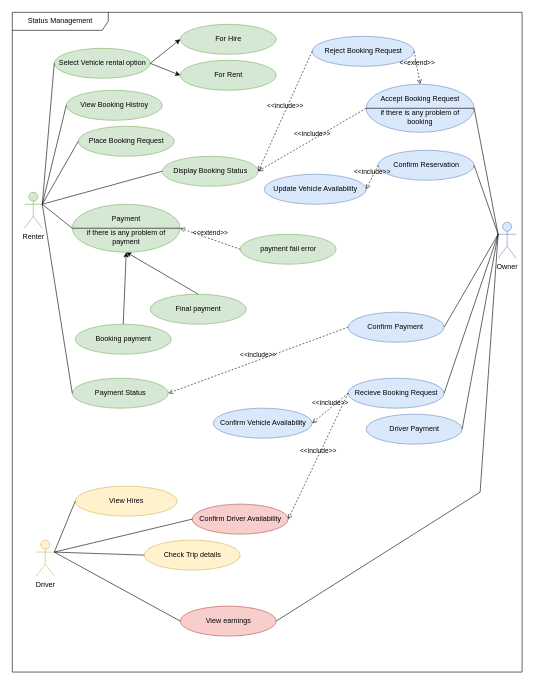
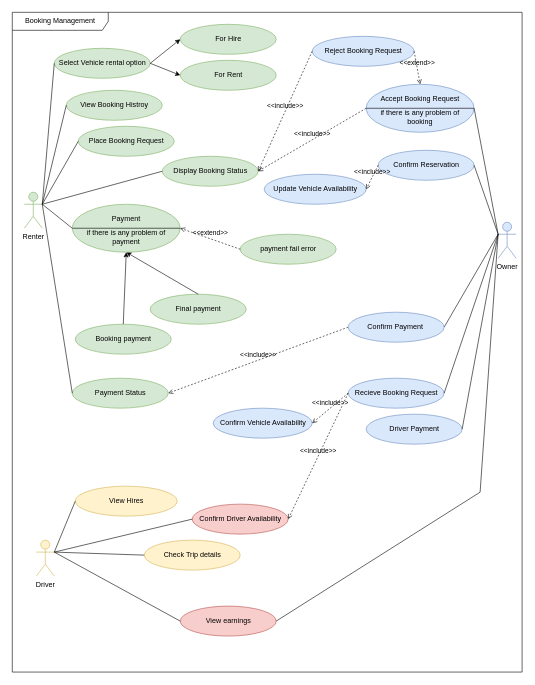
node "Status Management": label "Status Management" -> "Booking Management"
